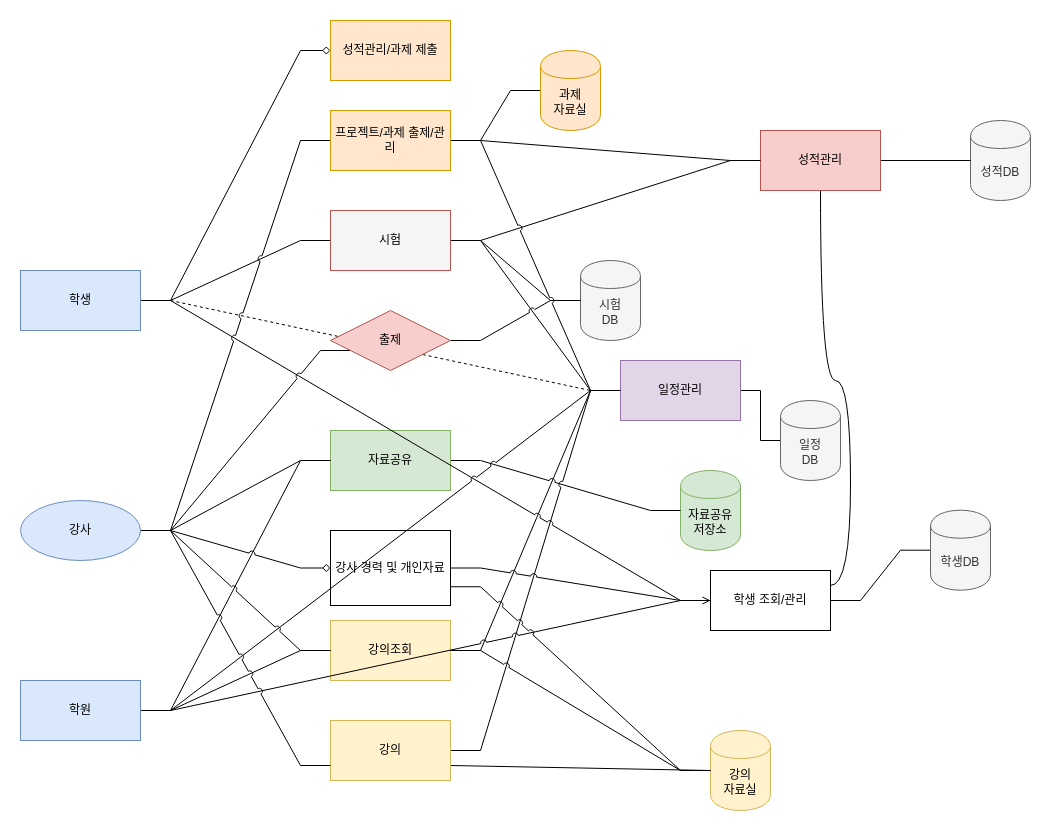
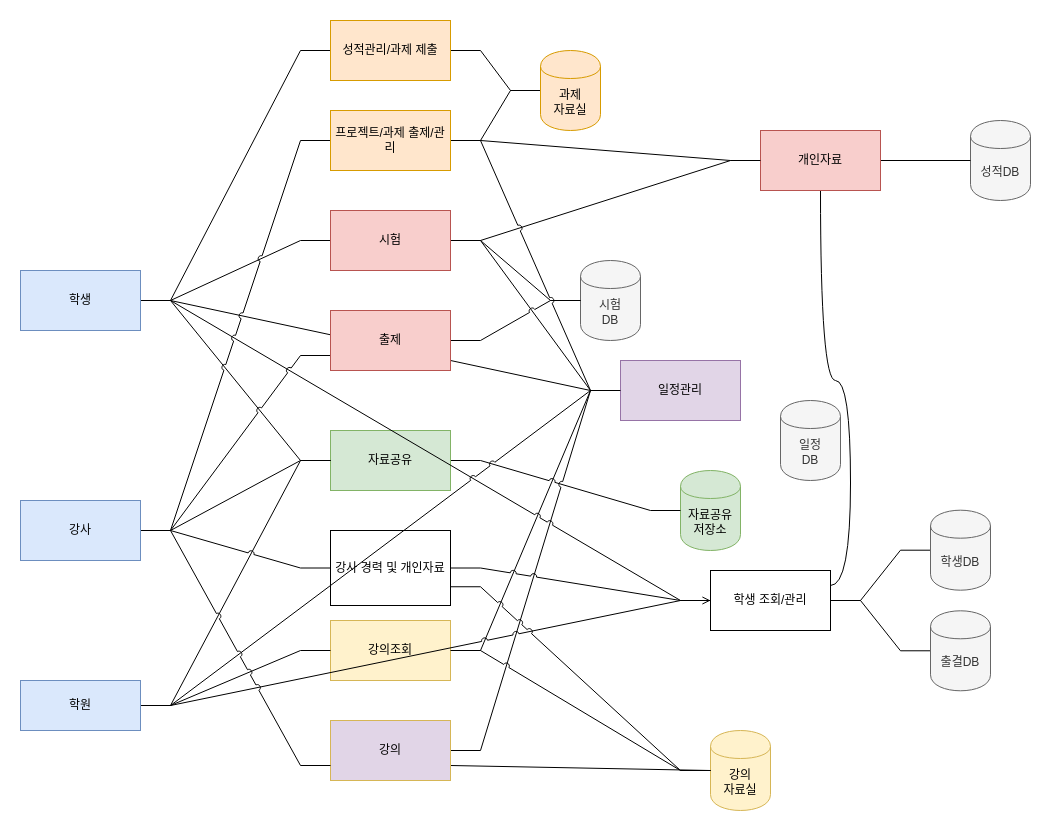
edge "학생" -> "성적관리/과제 제출": arrowhead diamond -> none
edge "성적관리/과제 제출" -- "과제 자료실": added
node "성적관리": label "성적관리" -> "개인자료"
node "시험": fillcolor #f5f5f5 -> #f8cecc
node "출제": shape diamond -> rectangle
edge "학생" -- "일정관리": style dashed -> solid
edge "학생" -- "자료공유": added
edge "일정관리" -- "일정 DB": removed
node "강사": shape ellipse -> rectangle
edge "강사" -> "강사 경력 및 개인자료": arrowhead diamond -> none
edge "강사" -- "강의조회": removed
edge "학생 조회/관리" -- "출결DB": added
node "출결DB": added
node "학원": size 120x60 -> 120x50
node "강의": fillcolor #fff2cc -> #e1d5e7
